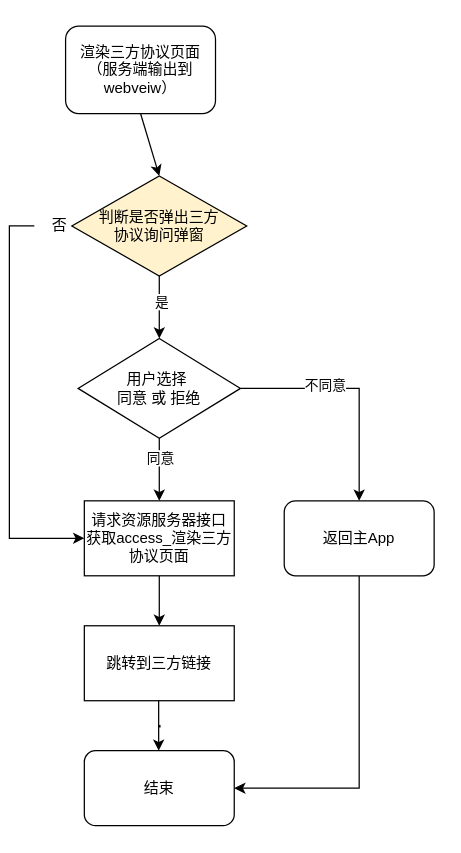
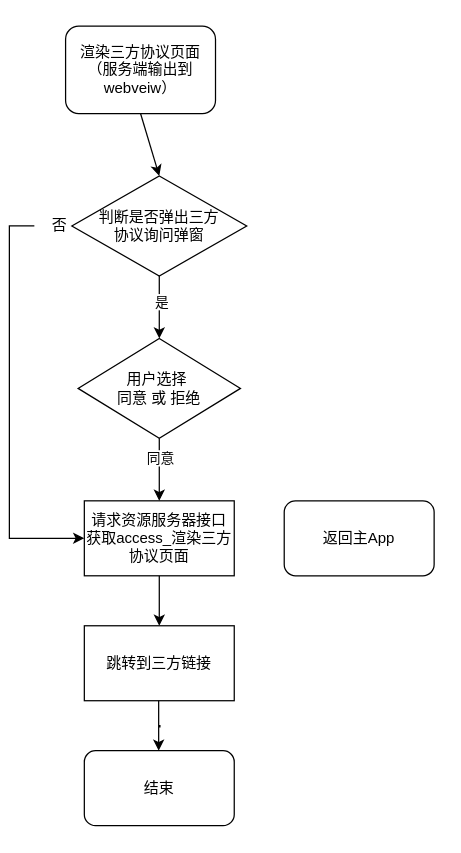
node "判断是否弹出三方 协议询问弹窗": fillcolor #fff2cc -> #ffffff
edge "用户选择 同意 或 拒绝" -> "返回主App": removed, label "不同意"
edge "返回主App" -> "结束": removed
